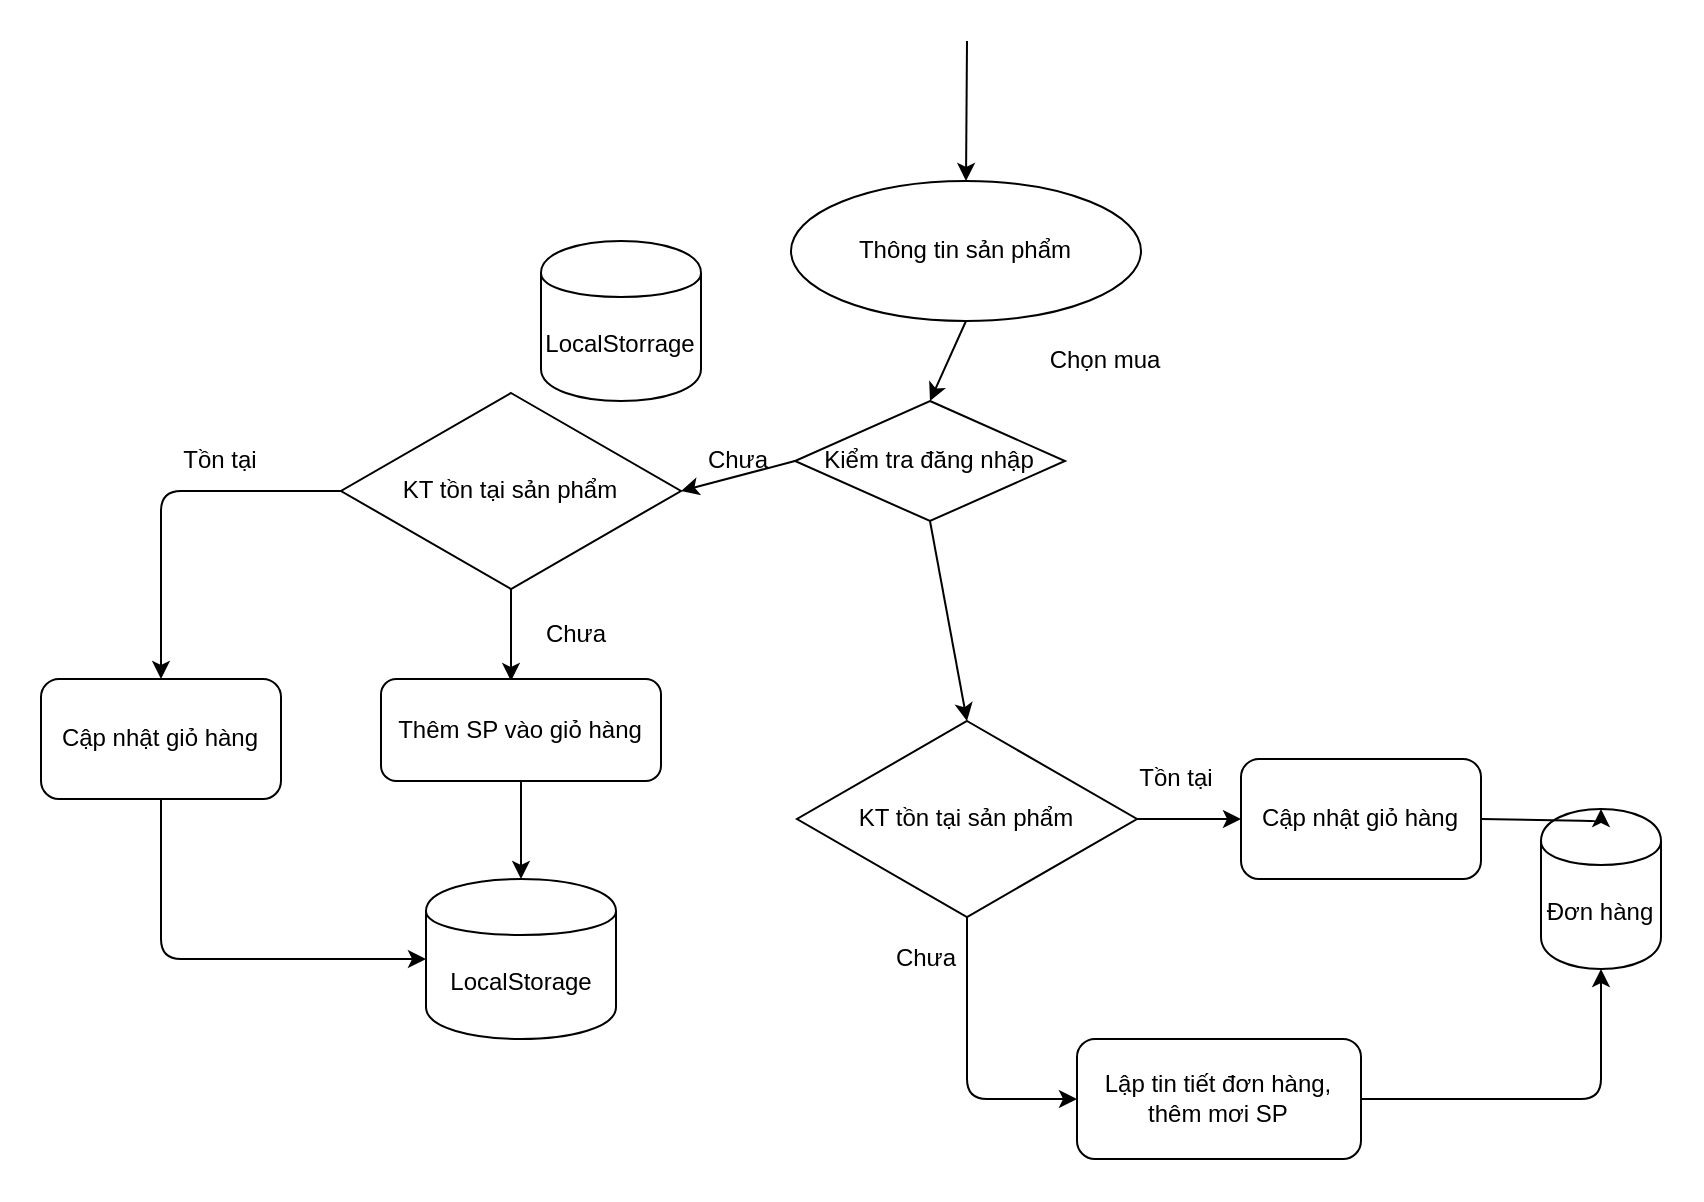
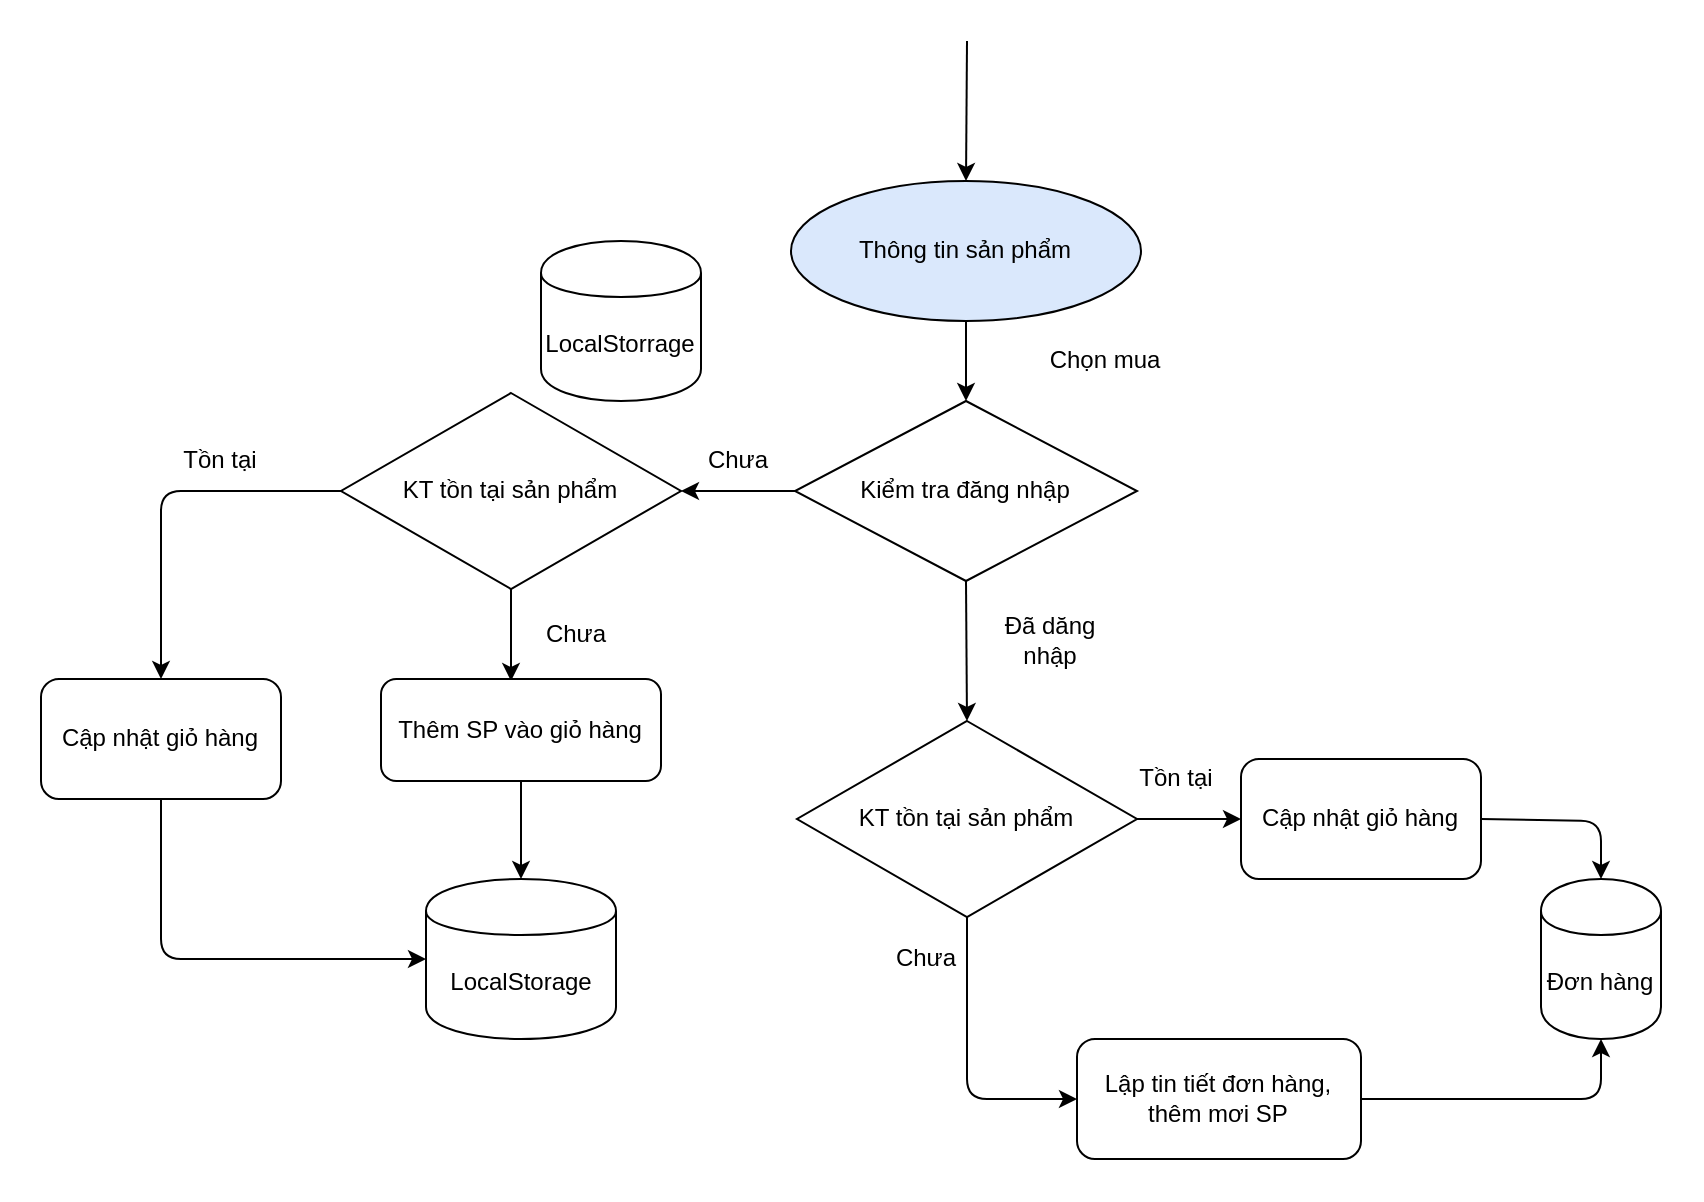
node "Thông tin sản phẩm": fillcolor #ffffff -> #dae8fc
node "Kiểm tra đăng nhập": size 270x120 -> 342x180
node "Đã dăng nhập": added
node "Đơn hàng": moved (1601, 889) -> (1601, 959)
